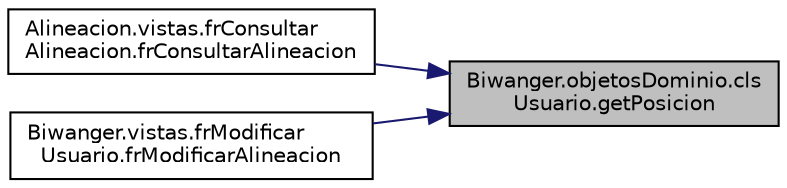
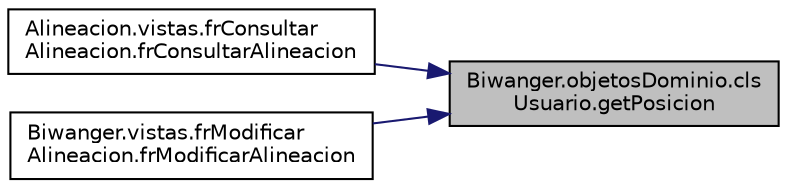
node "Biwanger.vistas.frModificar Usuario.frModificarAlineacion": label "Biwanger.vistas.frModificar Usuario.frModificarAlineacion" -> "Biwanger.vistas.frModificar Alineacion.frModificarAlineacion"
